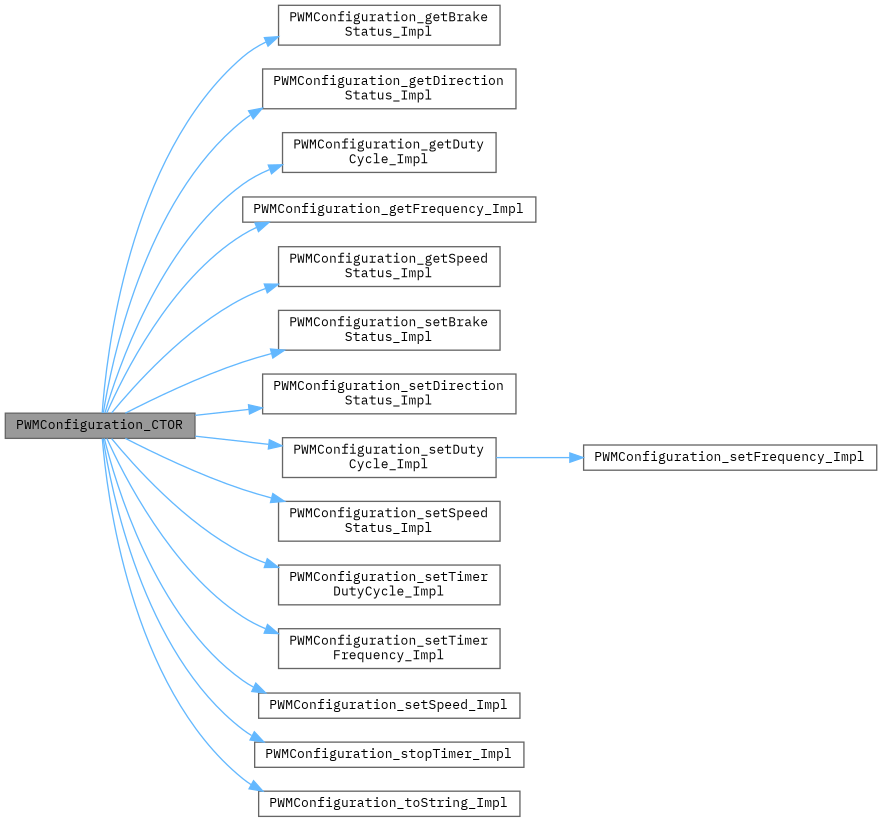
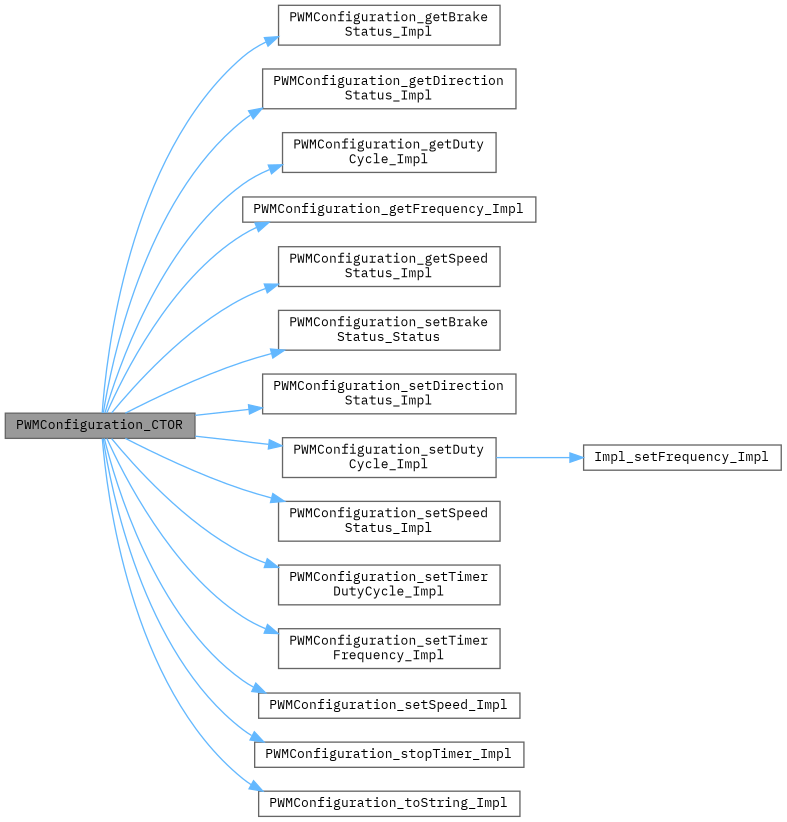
node "PWMConfiguration_setBrake Status_Impl": label "PWMConfiguration_setBrake Status_Impl" -> "PWMConfiguration_setBrake Status_Status"
node "PWMConfiguration_setFrequency_Impl": label "PWMConfiguration_setFrequency_Impl" -> "Impl_setFrequency_Impl"
